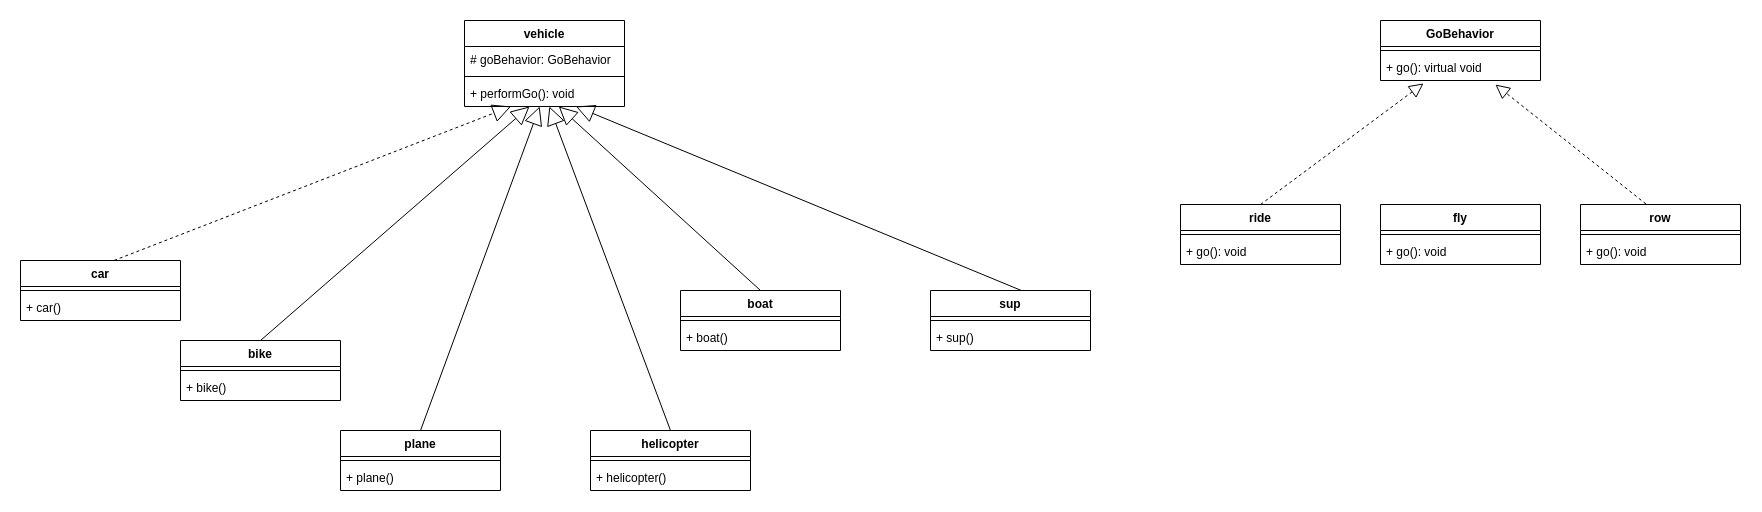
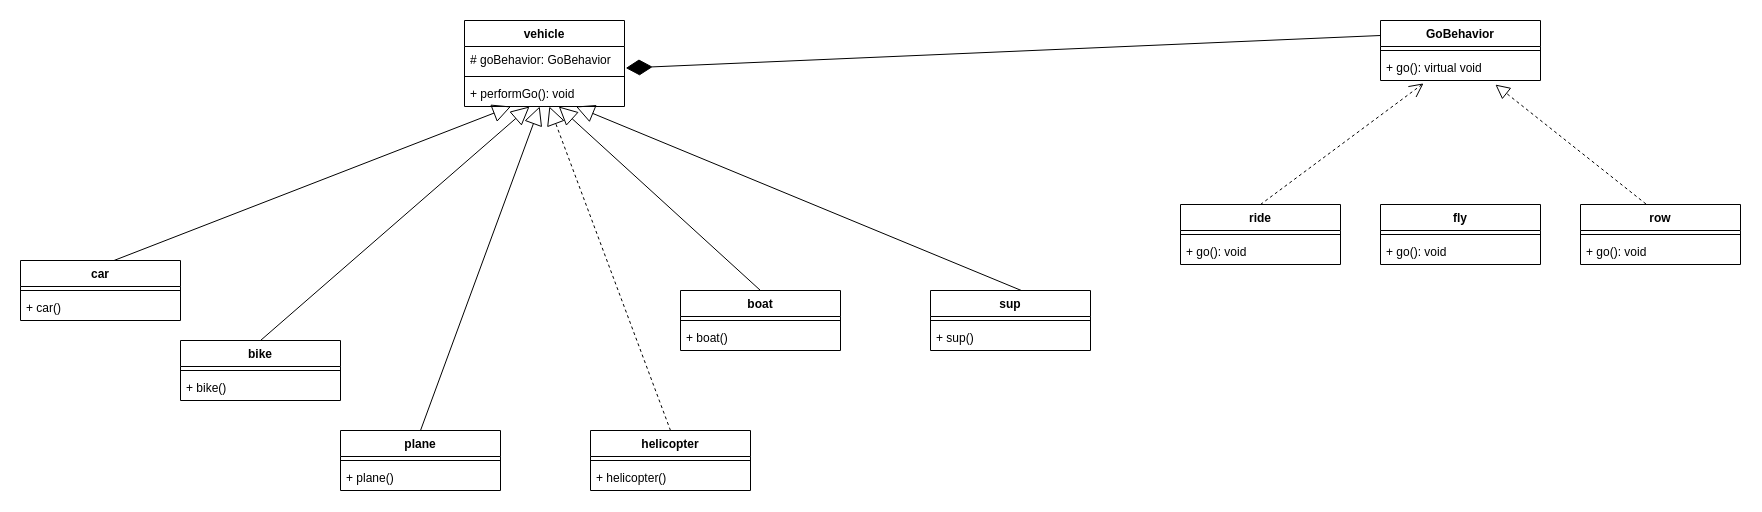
edge "GoBehavior" -> "# goBehavior: GoBehavior": added
edge "ride" -> "+ go(): virtual void": arrowhead block -> open
edge "car" -> "+ performGo(): void": style dashed -> solid
edge "helicopter" -> "+ performGo(): void": style solid -> dashed
